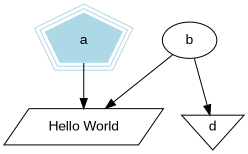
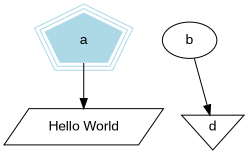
edge "b" -> "Hello World": removed
